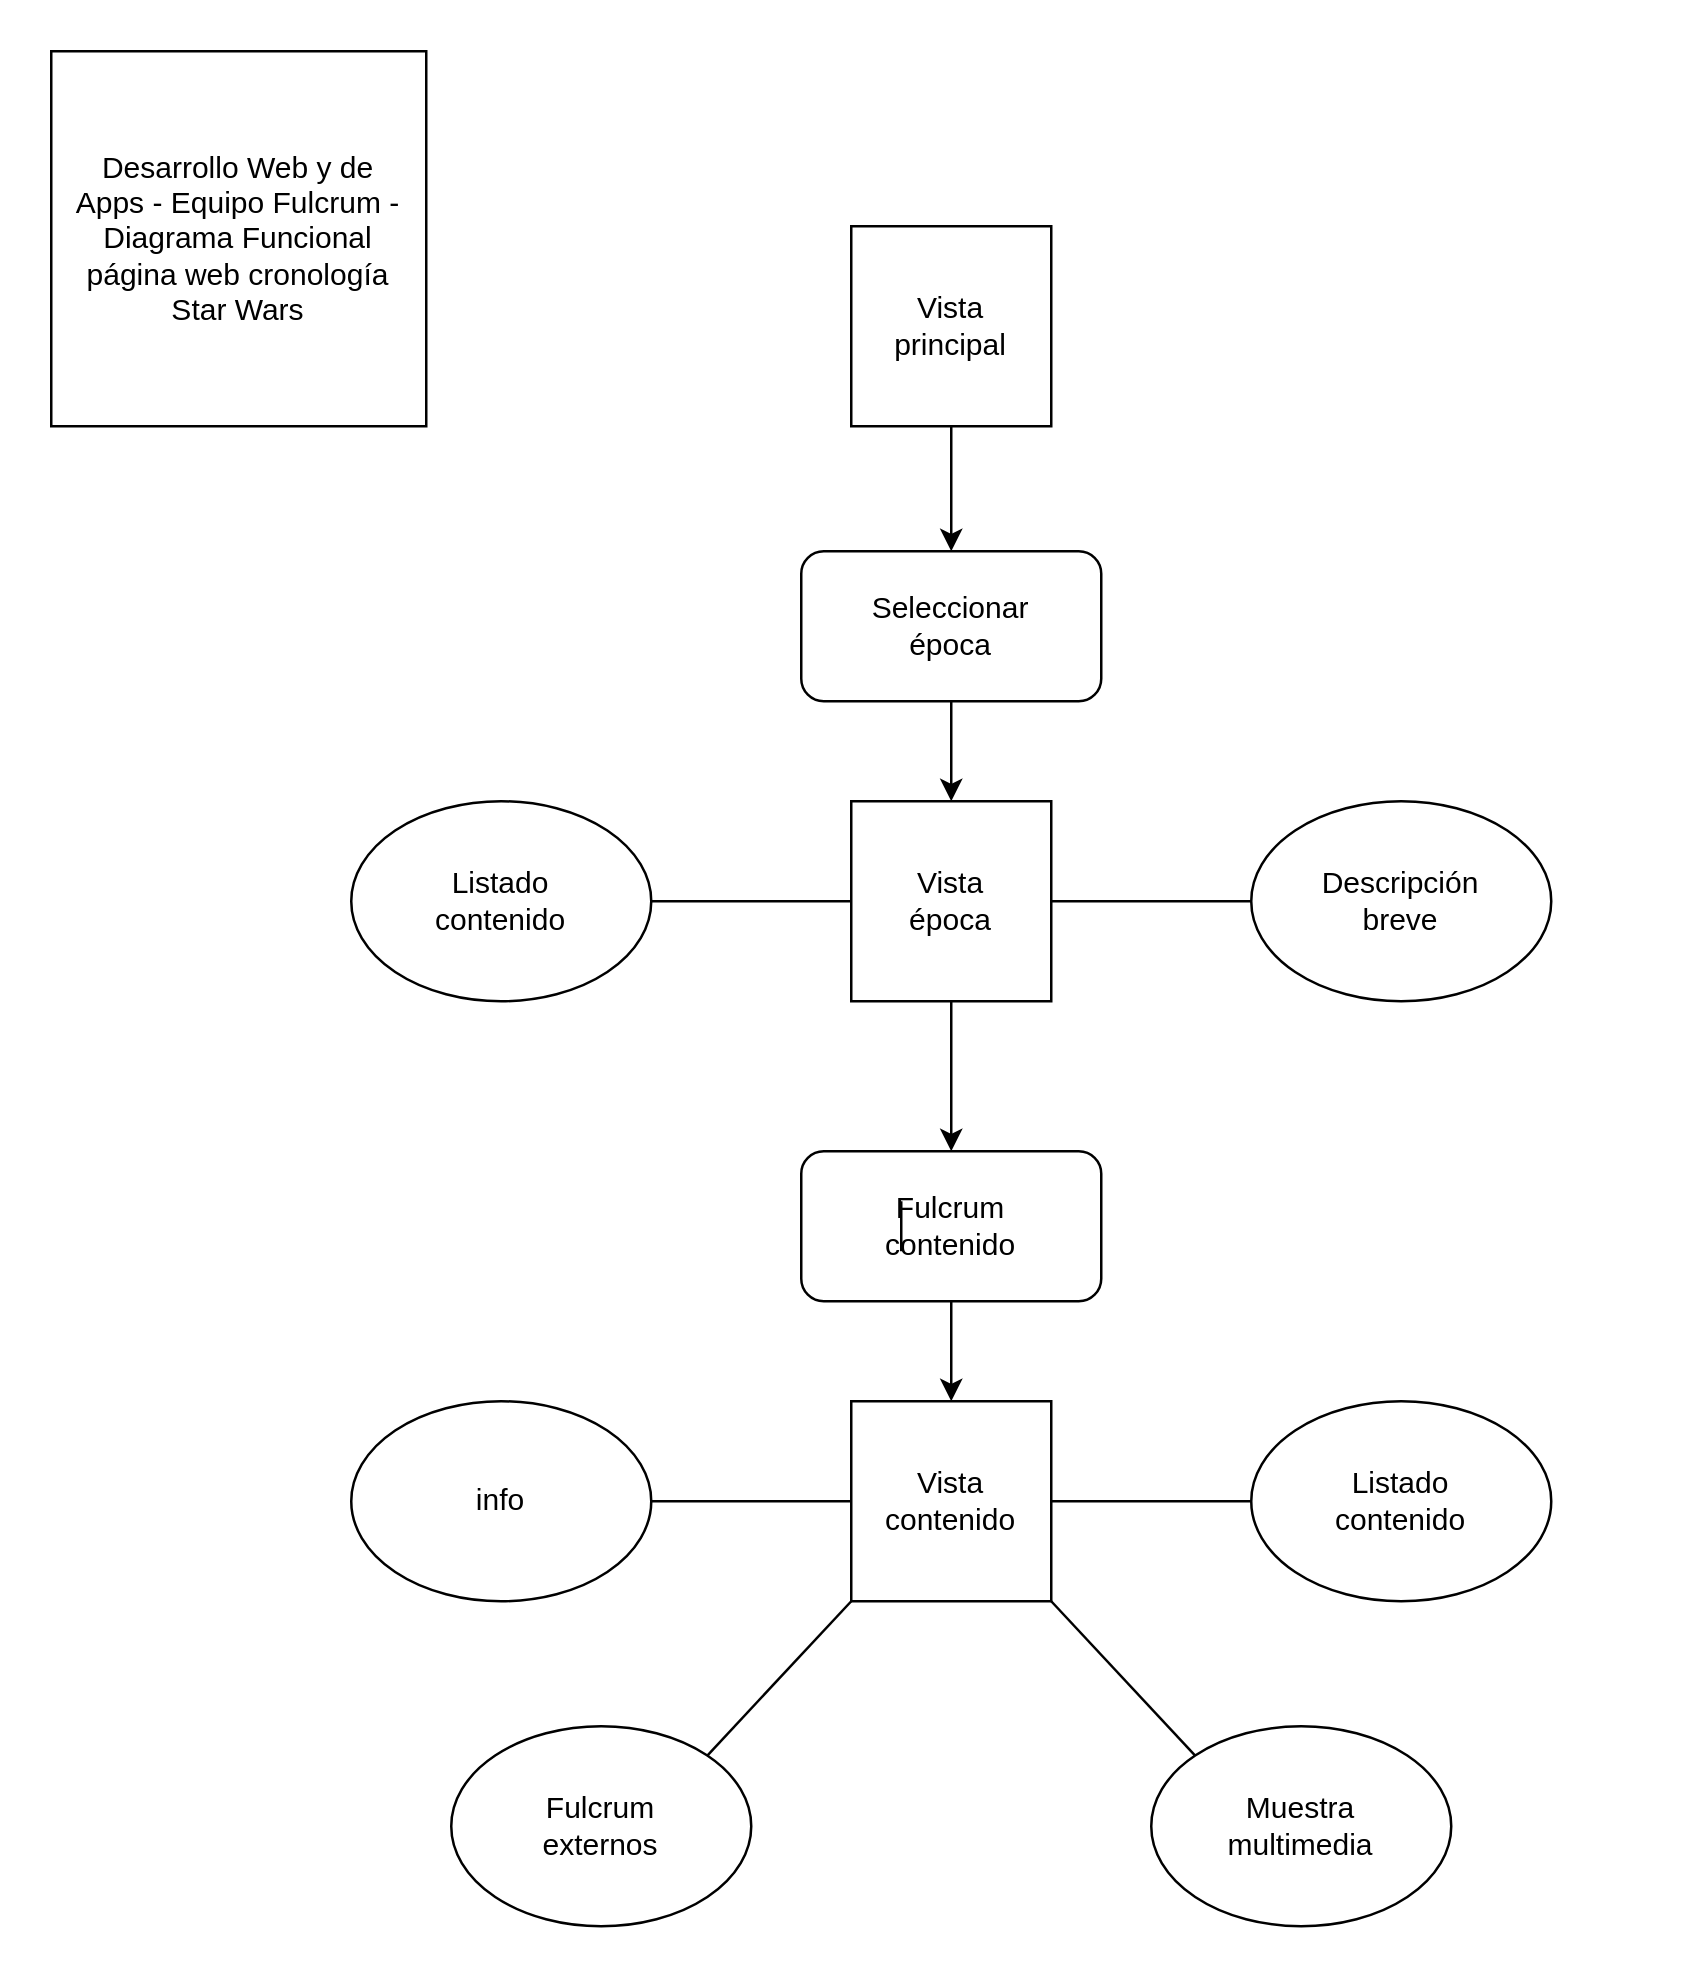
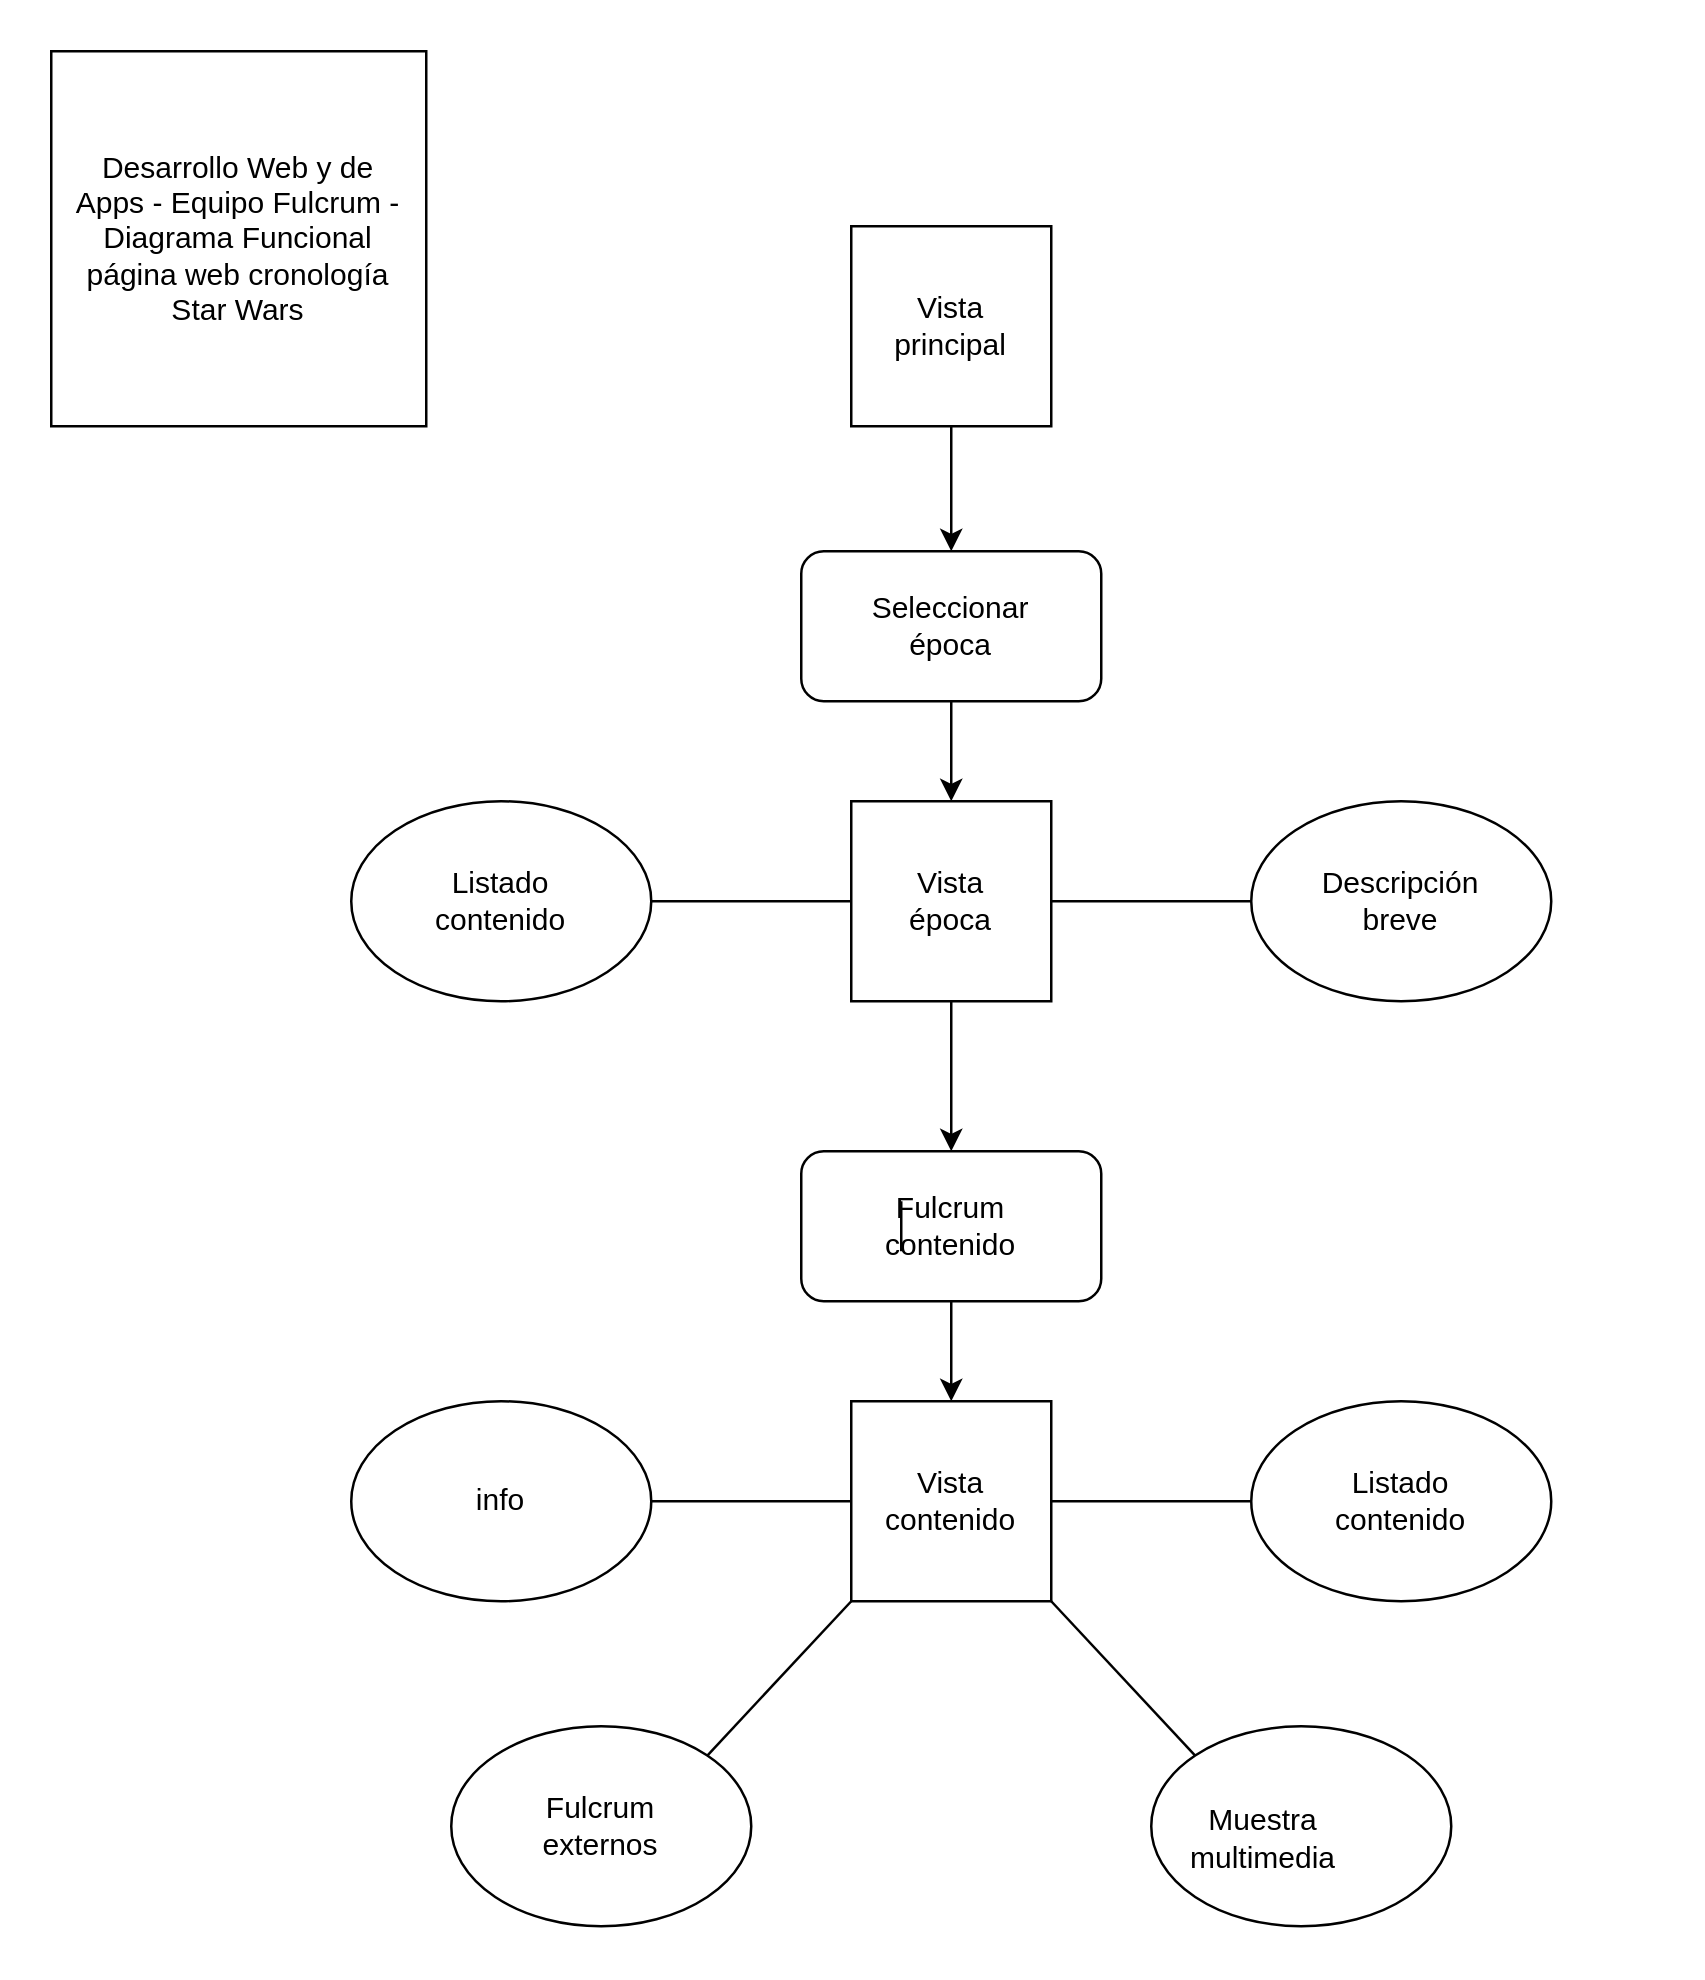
node "Muestra multimedia": moved (1301, 1826) -> (1264, 1839)
